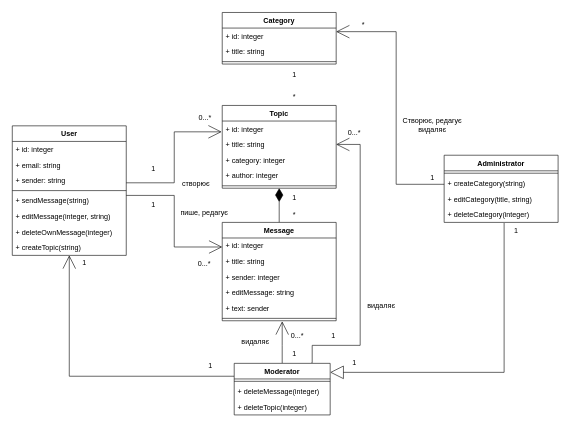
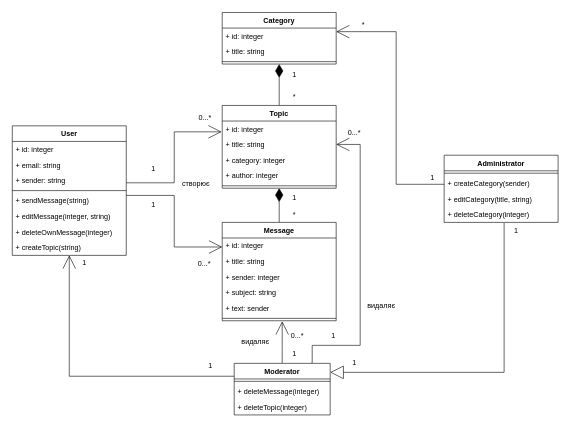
edge "Topic" -> "Category": added
node "Створює, редагує видаляє": removed
node "+ createCategory(string)": label "+ createCategory(string)" -> "+ createCategory(sender)"
node "пише, редагує": removed
node "+ editMessage: string": label "+ editMessage: string" -> "+ subject: string"
